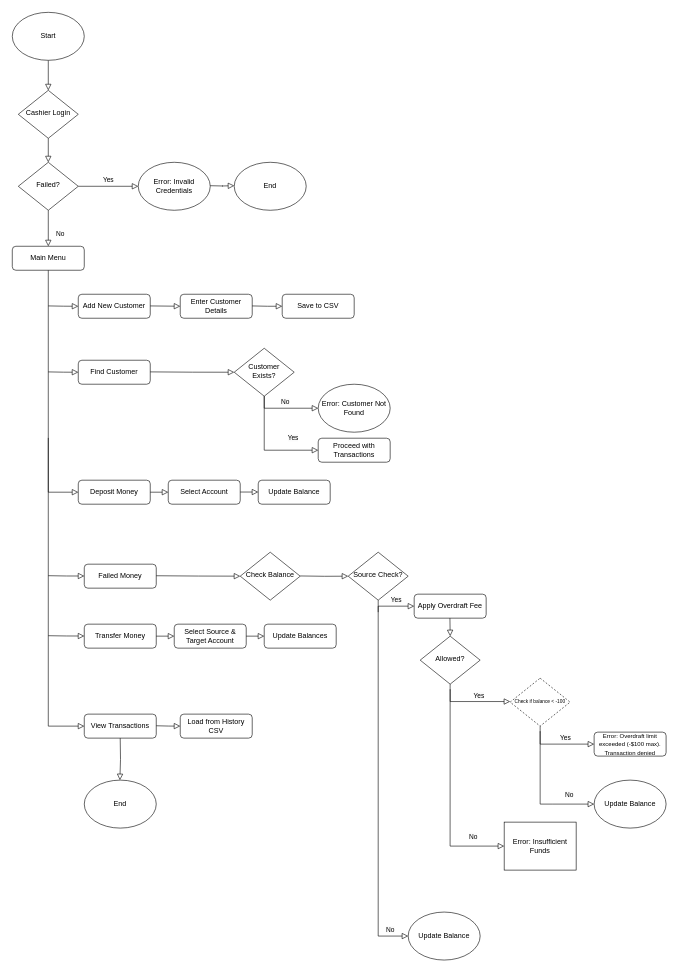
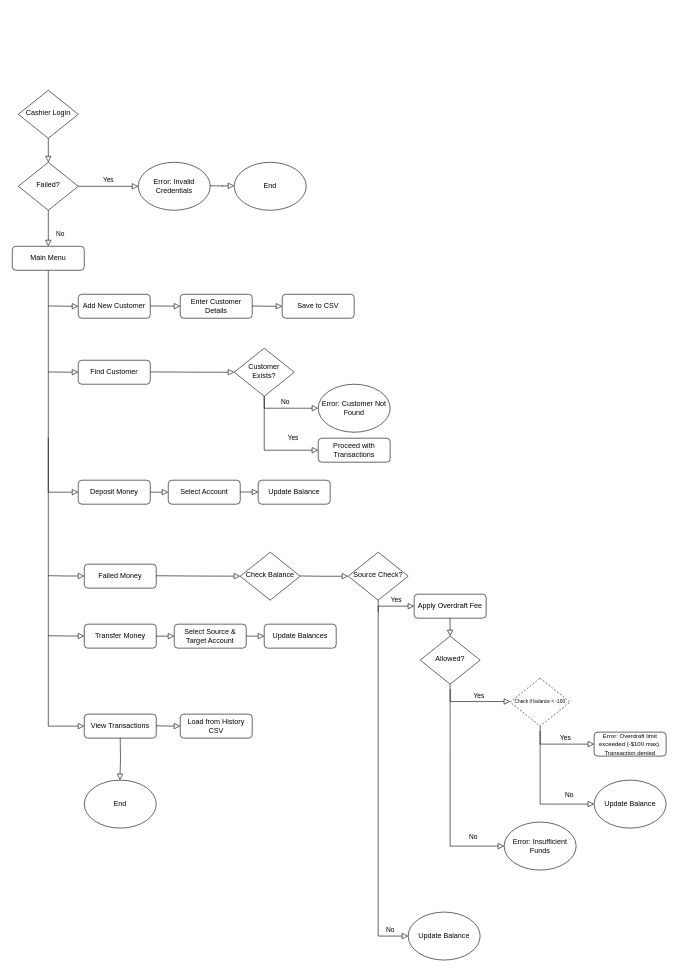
node "Start": removed
edge "Start" -> "Cashier Login": removed
node "Error: Insufficient Funds": shape rectangle -> ellipse
